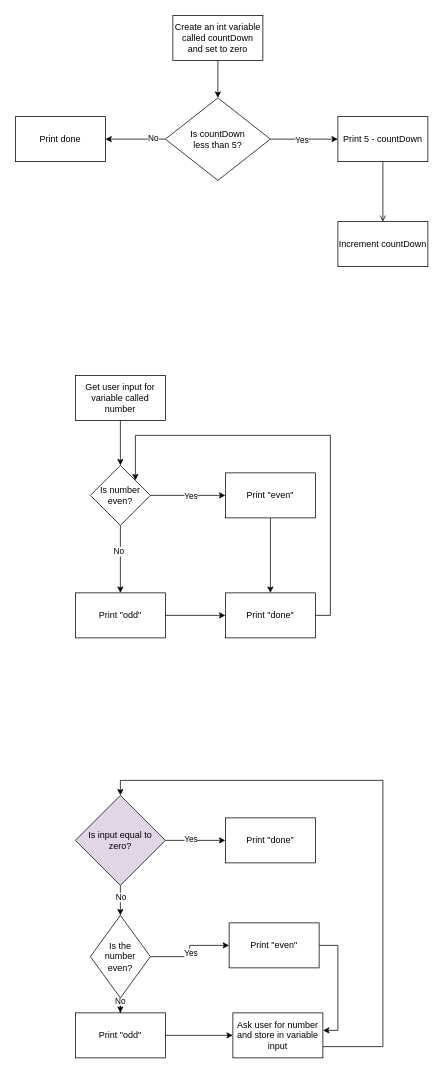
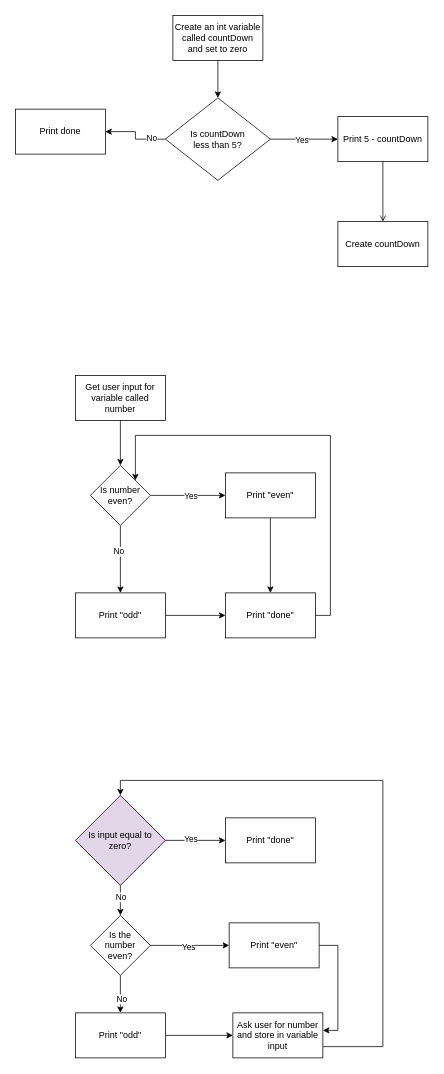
node "Print done": moved (60, 139) -> (60, 132)
node "Increment countDown": label "Increment countDown" -> "Create countDown"
node "Is the number even?": size 60x83 -> 60x60
